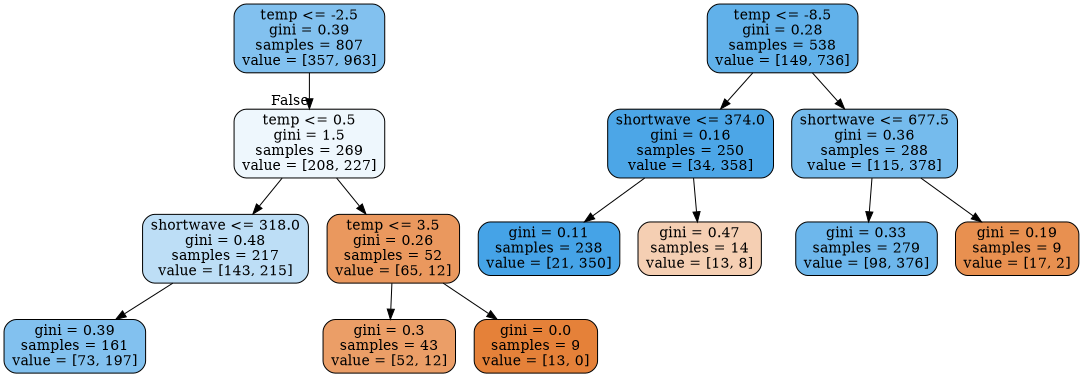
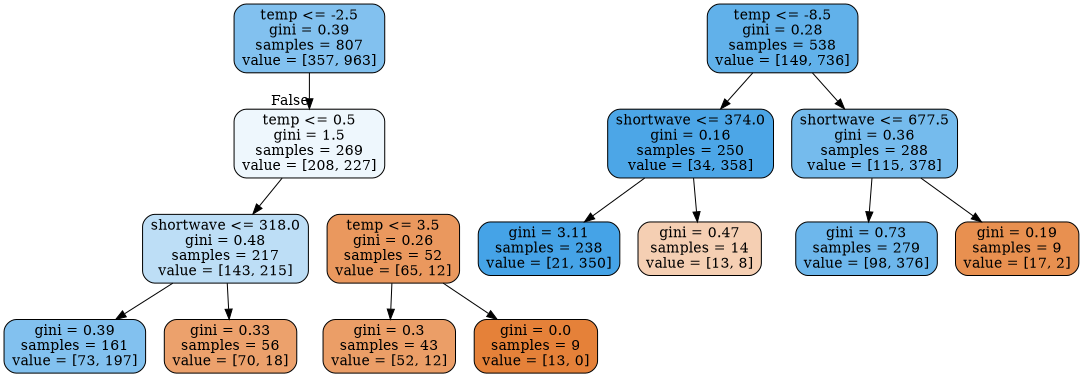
edge "temp <= 0.5 gini = 1.5 samples = 269 value = [208, 227]" -> "temp <= 3.5 gini = 0.26 samples = 52 value = [65, 12]": removed
node "gini = 0.11 samples = 238 value = [21, 350]": label "gini = 0.11 samples = 238 value = [21, 350]" -> "gini = 3.11 samples = 238 value = [21, 350]"
node "gini = 0.33 samples = 279 value = [98, 376]": label "gini = 0.33 samples = 279 value = [98, 376]" -> "gini = 0.73 samples = 279 value = [98, 376]"
node "gini = 0.33 samples = 56 value = [70, 18]": added
